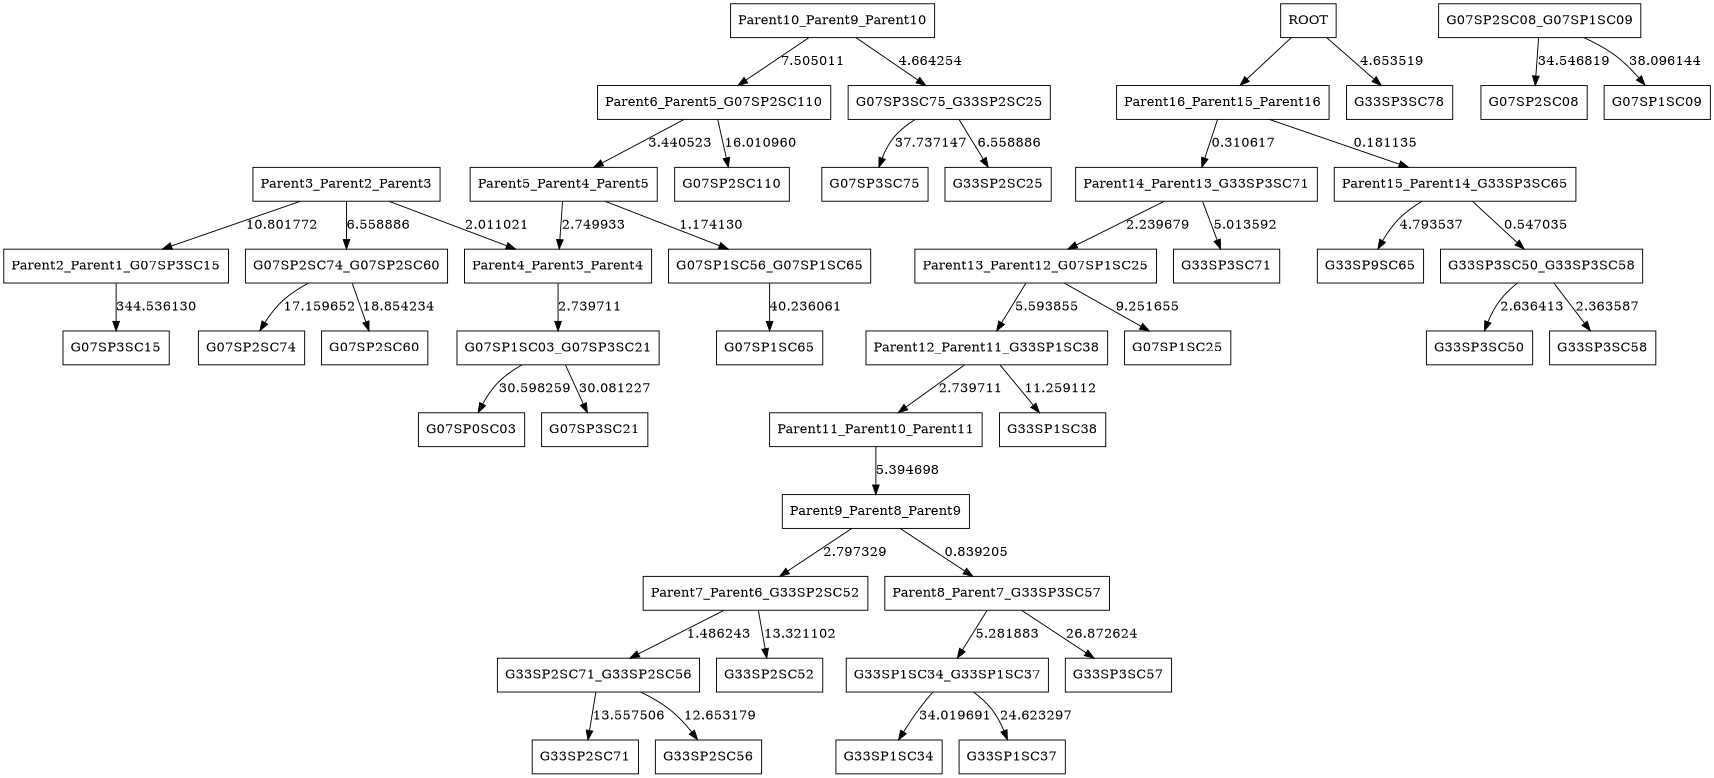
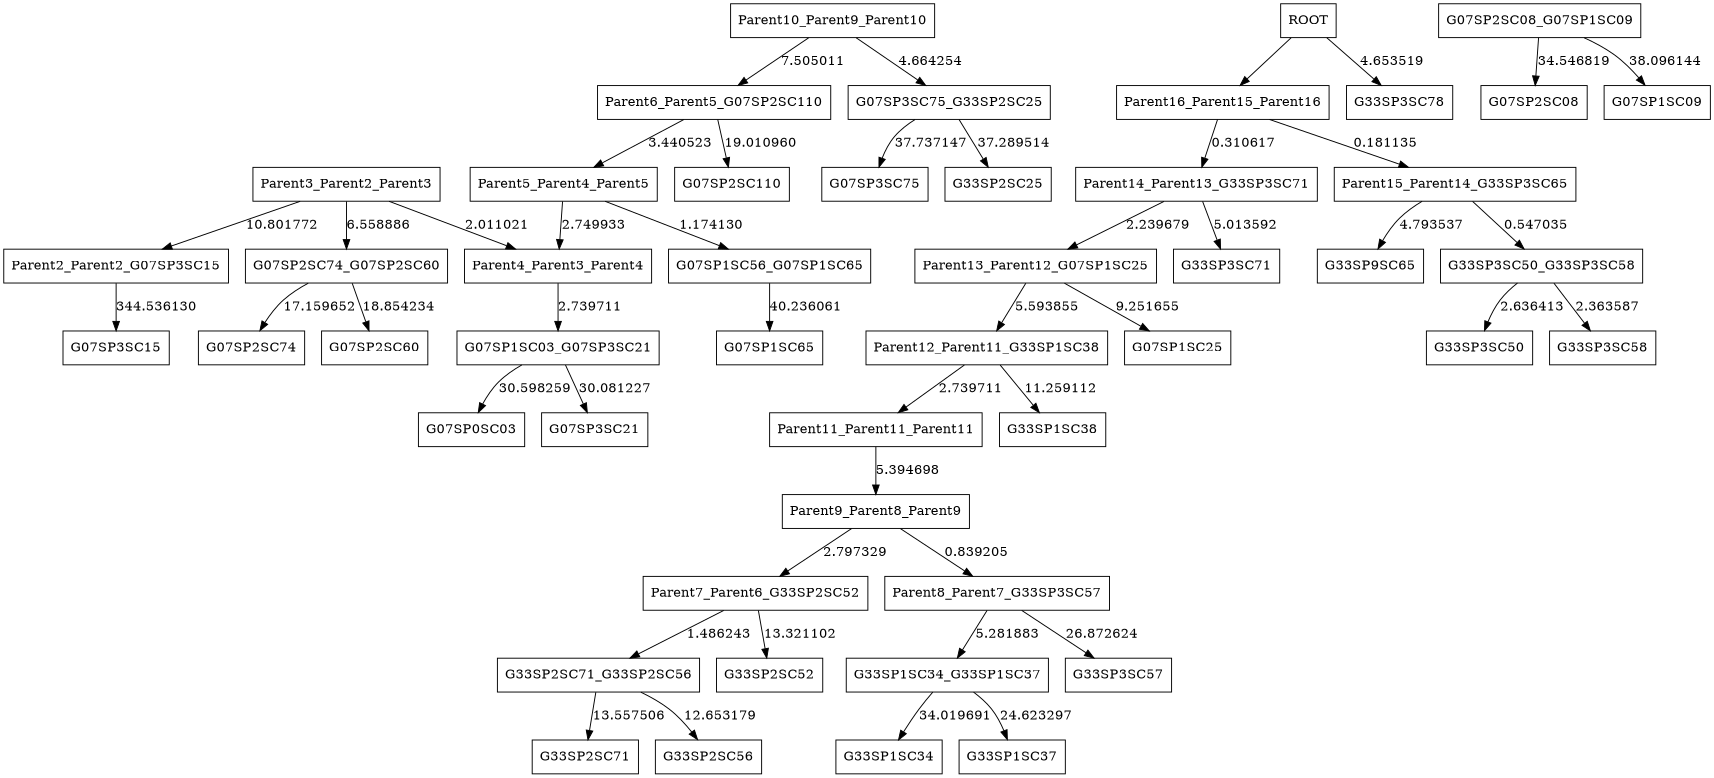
edge "Parent6_Parent5_G07SP2SC110" -> "G07SP2SC110": label "16.010960" -> "19.010960"
edge "G07SP3SC75_G33SP2SC25" -> "G33SP2SC25": label "6.558886" -> "37.289514"
node "Parent2_Parent1_G07SP3SC15": label "Parent2_Parent1_G07SP3SC15" -> "Parent2_Parent2_G07SP3SC15"
node "Parent11_Parent10_Parent11": label "Parent11_Parent10_Parent11" -> "Parent11_Parent11_Parent11"
